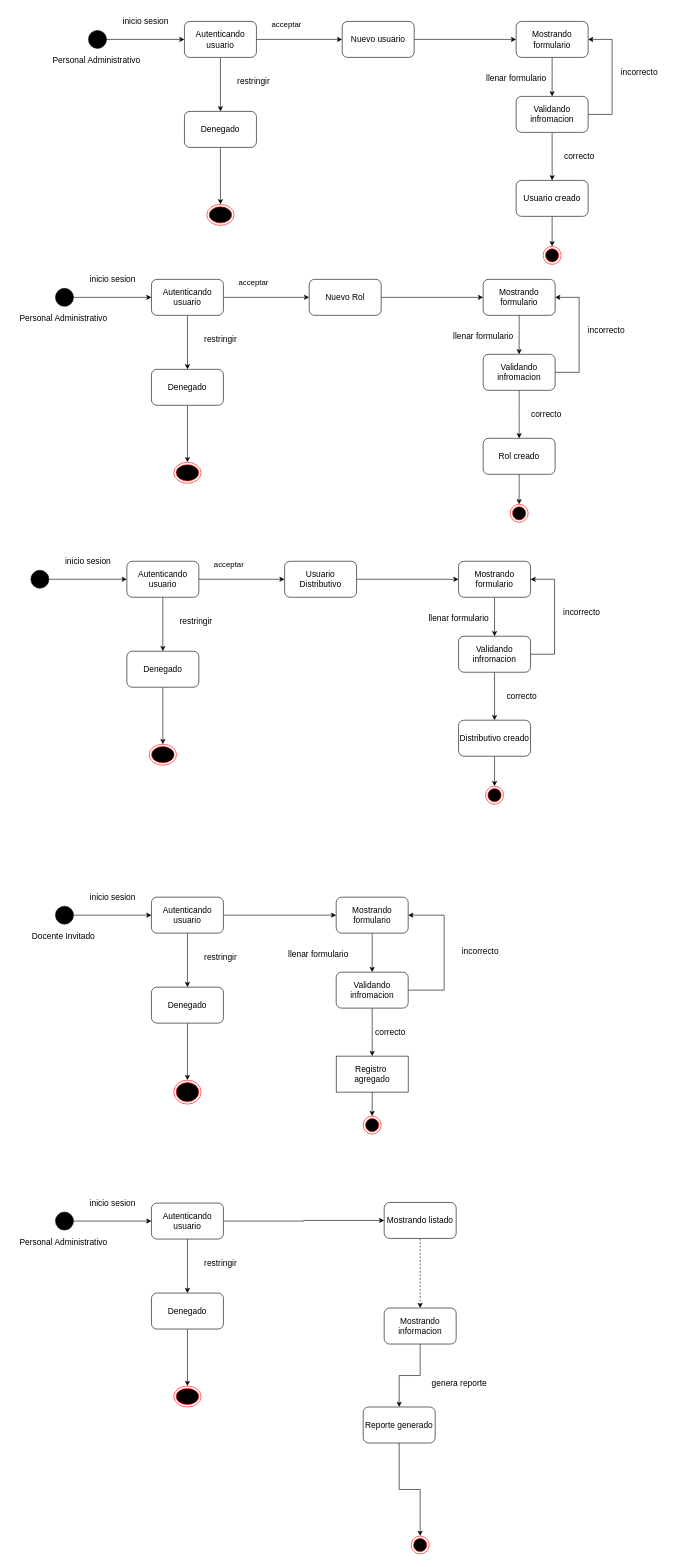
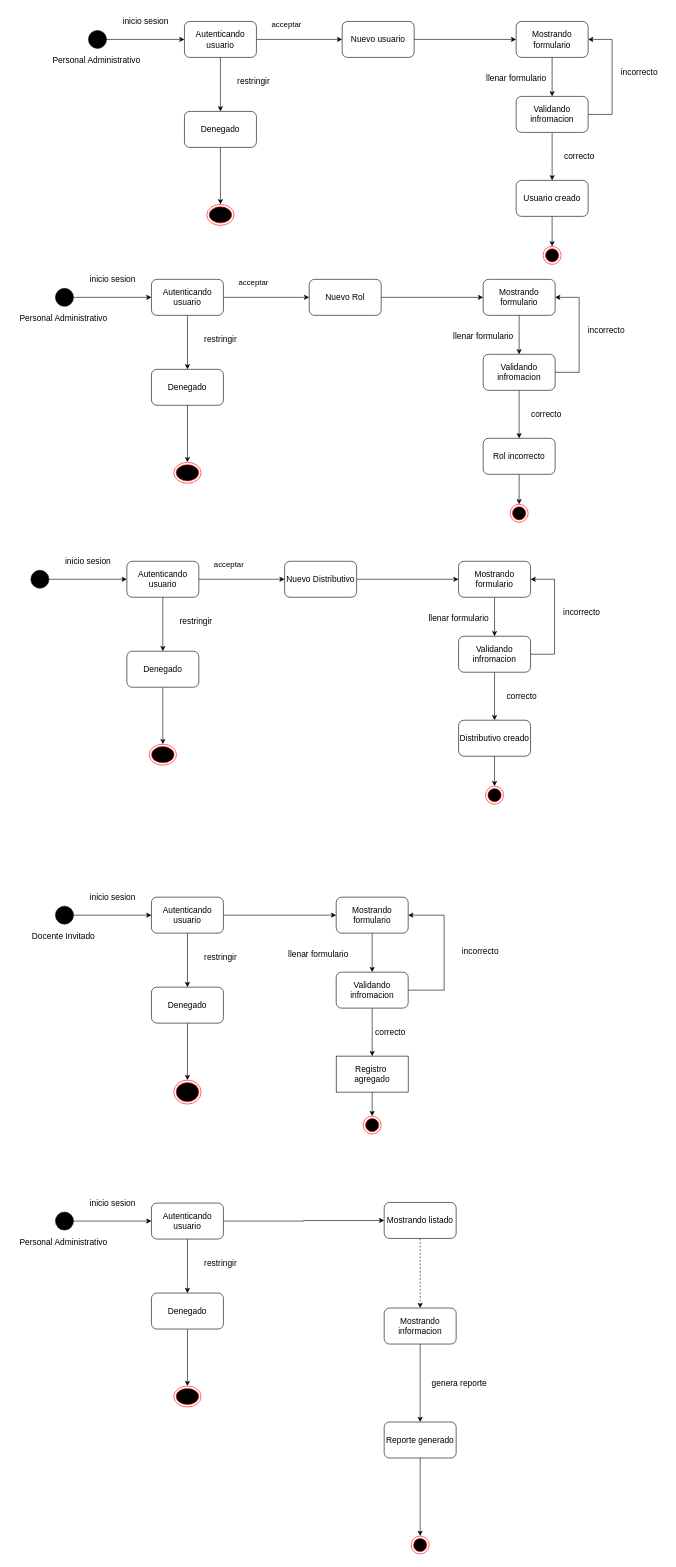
node "Rol creado": label "Rol creado" -> "Rol incorrecto"
node "Usuario Distributivo": label "Usuario Distributivo" -> "Nuevo Distributivo"
node "Reporte generado": moved (399, 1425) -> (420, 1440)
